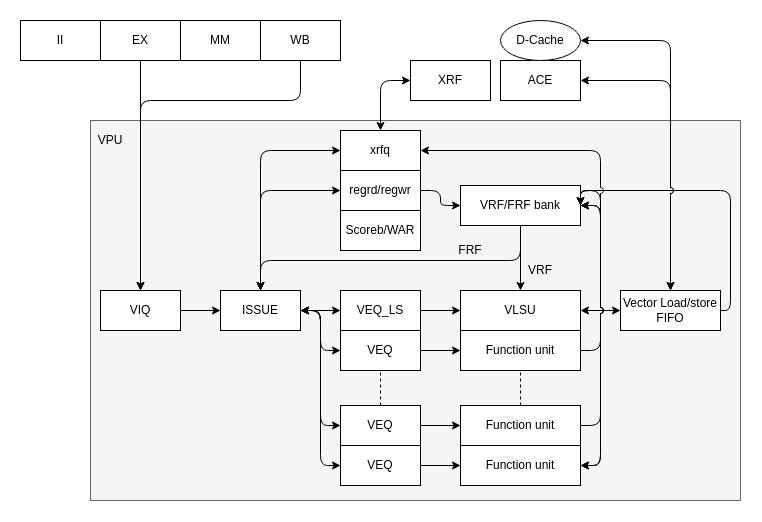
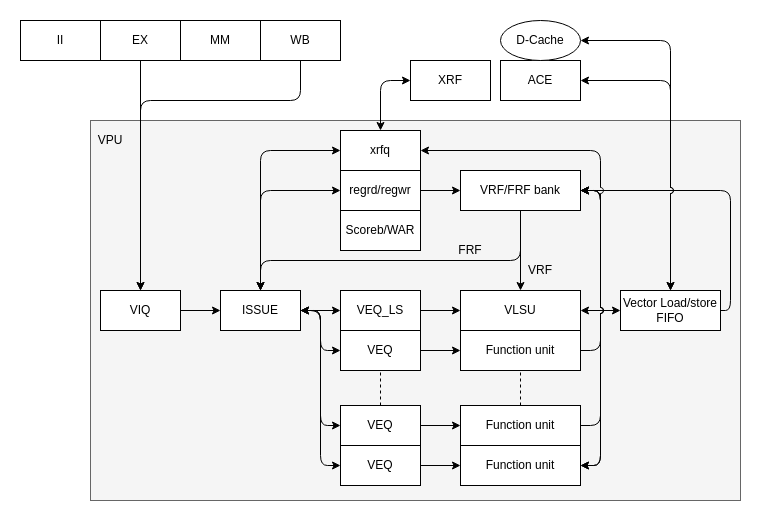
node "VRF/FRF bank": moved (521, 206) -> (521, 191)
